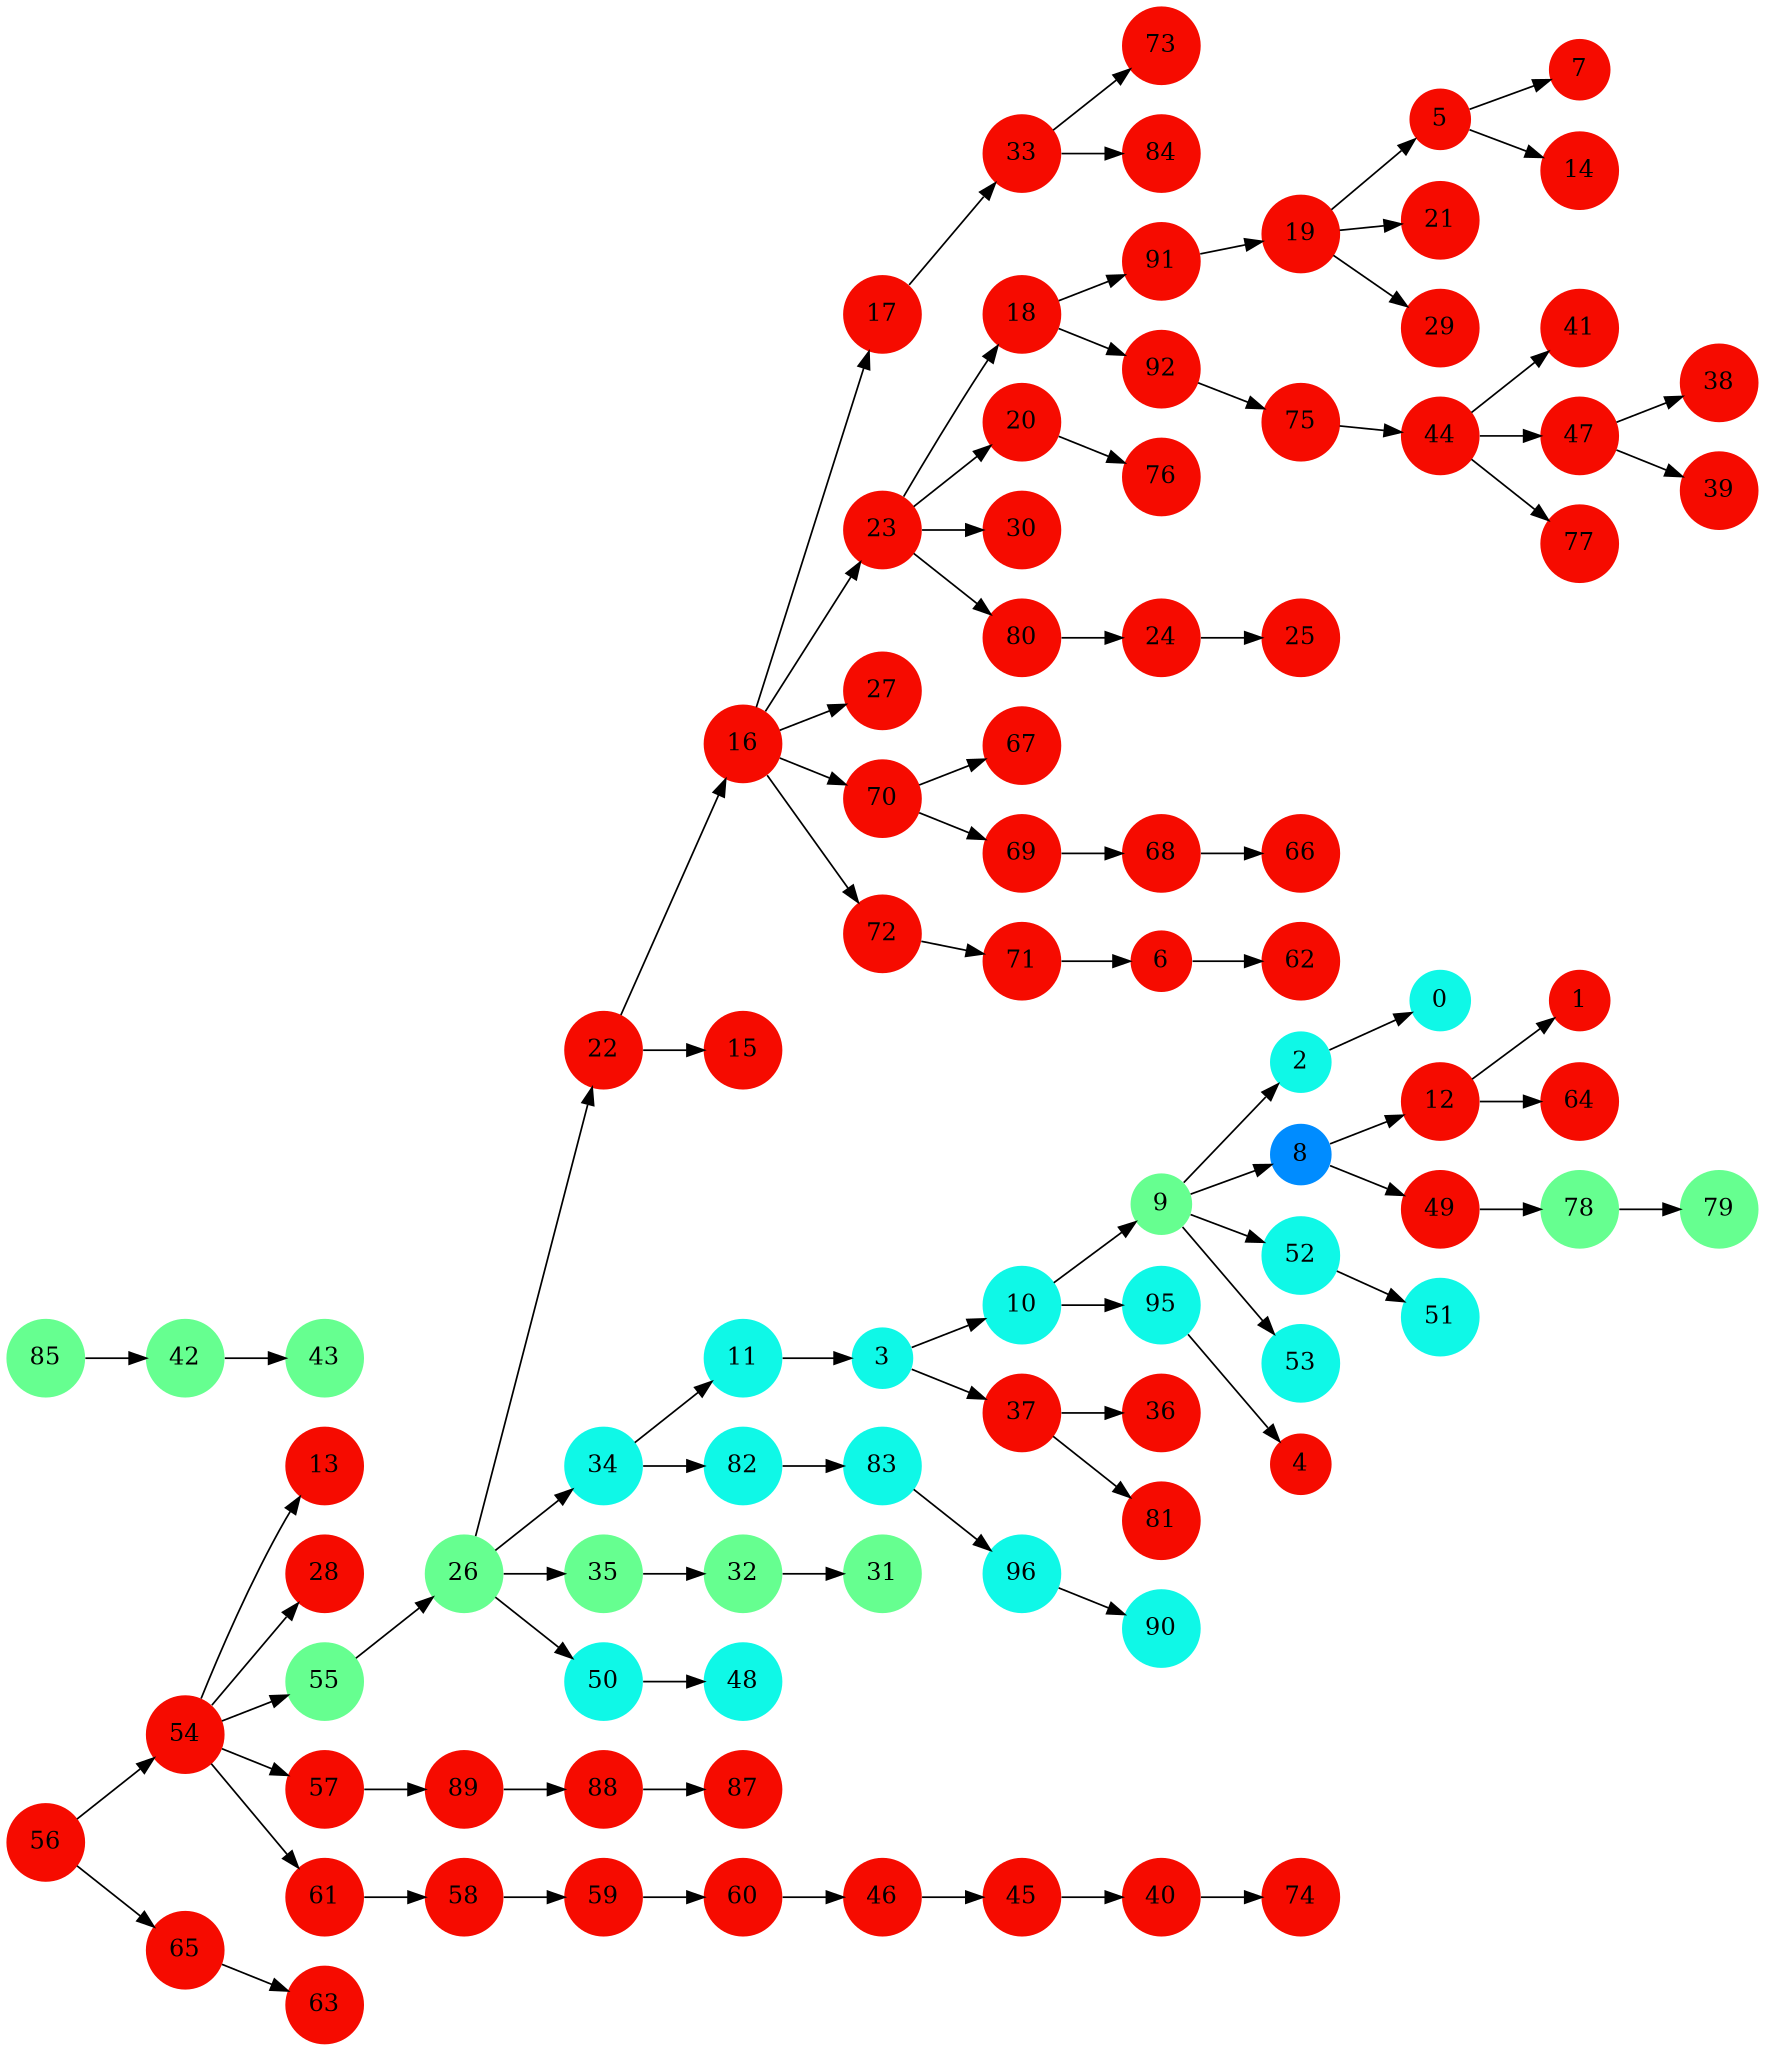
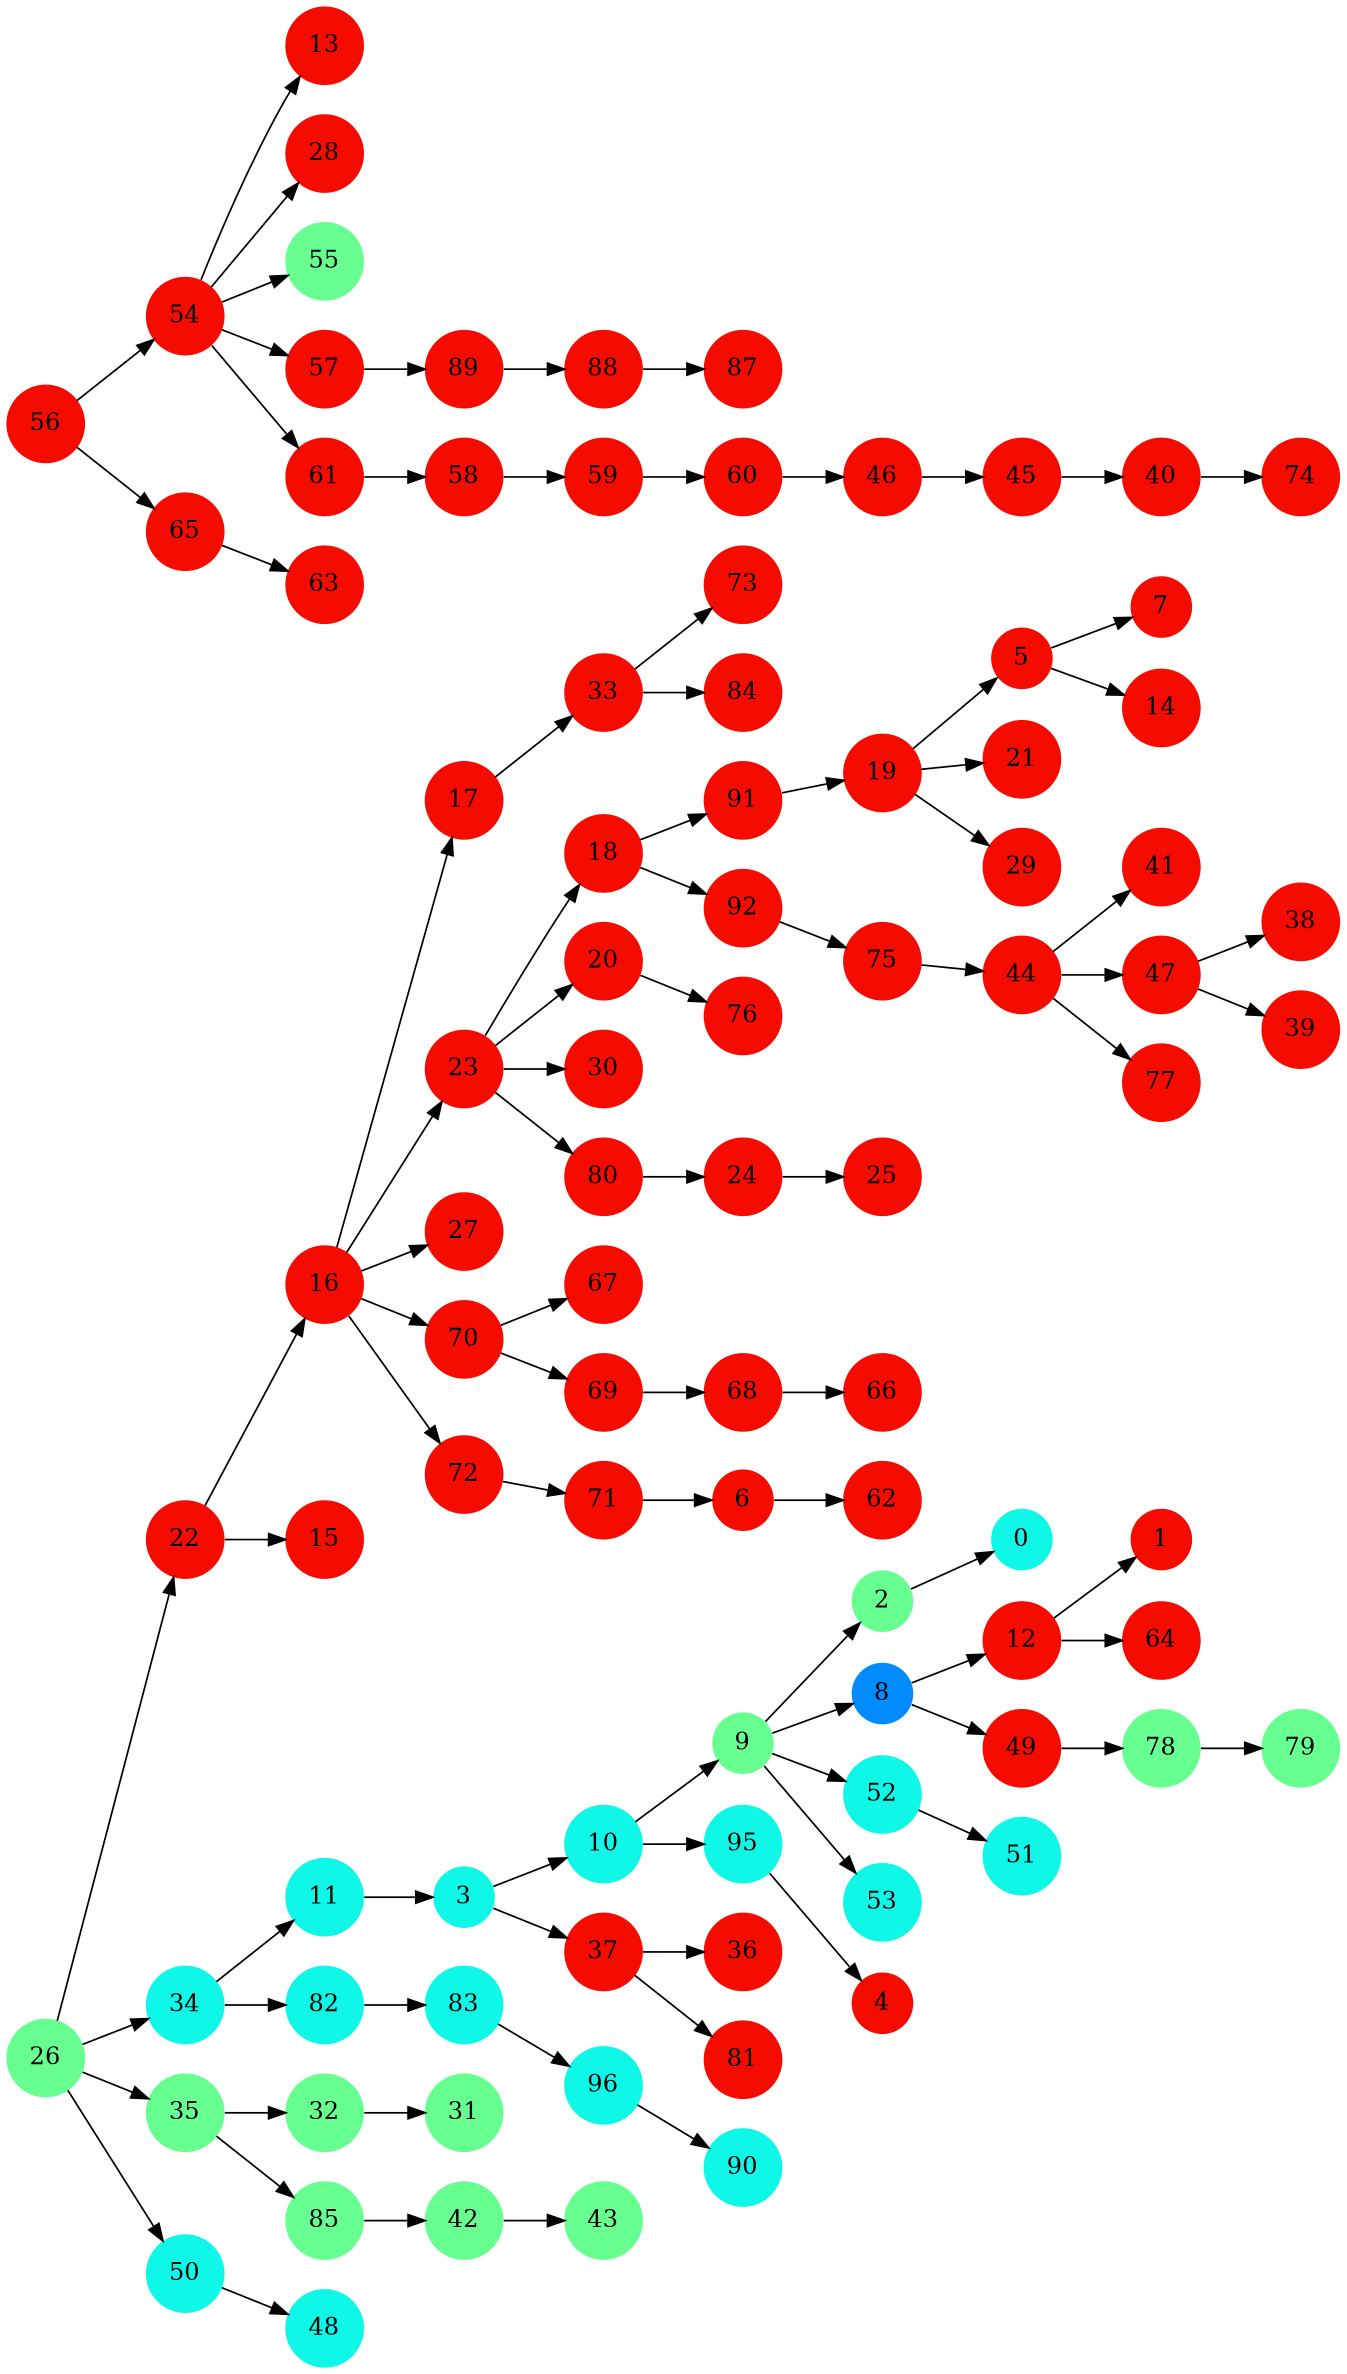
node "2": fillcolor #0ff8e7 -> #66ff90
edge "55" -> "26": removed
edge "35" -> "85": added
